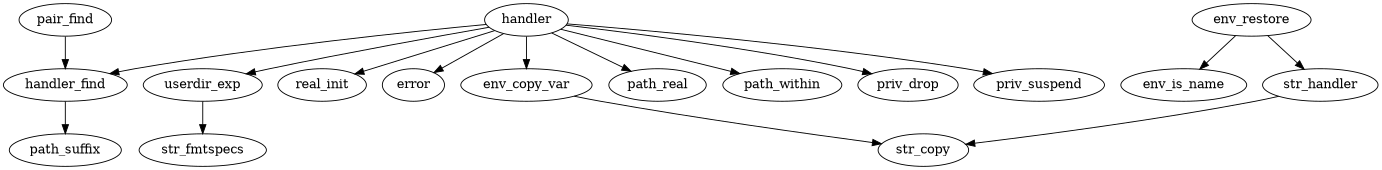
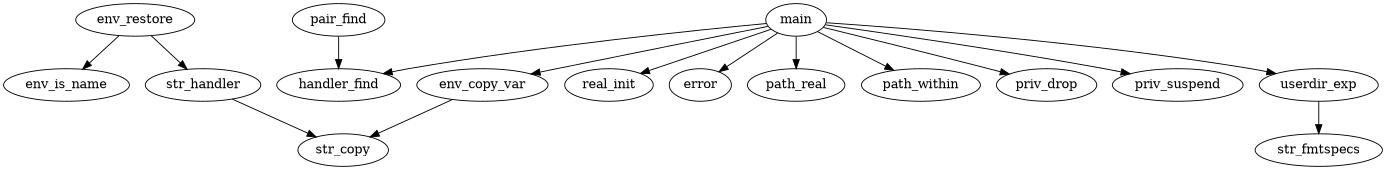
node "handler": label "handler" -> "main"
node "path_suffix": removed
